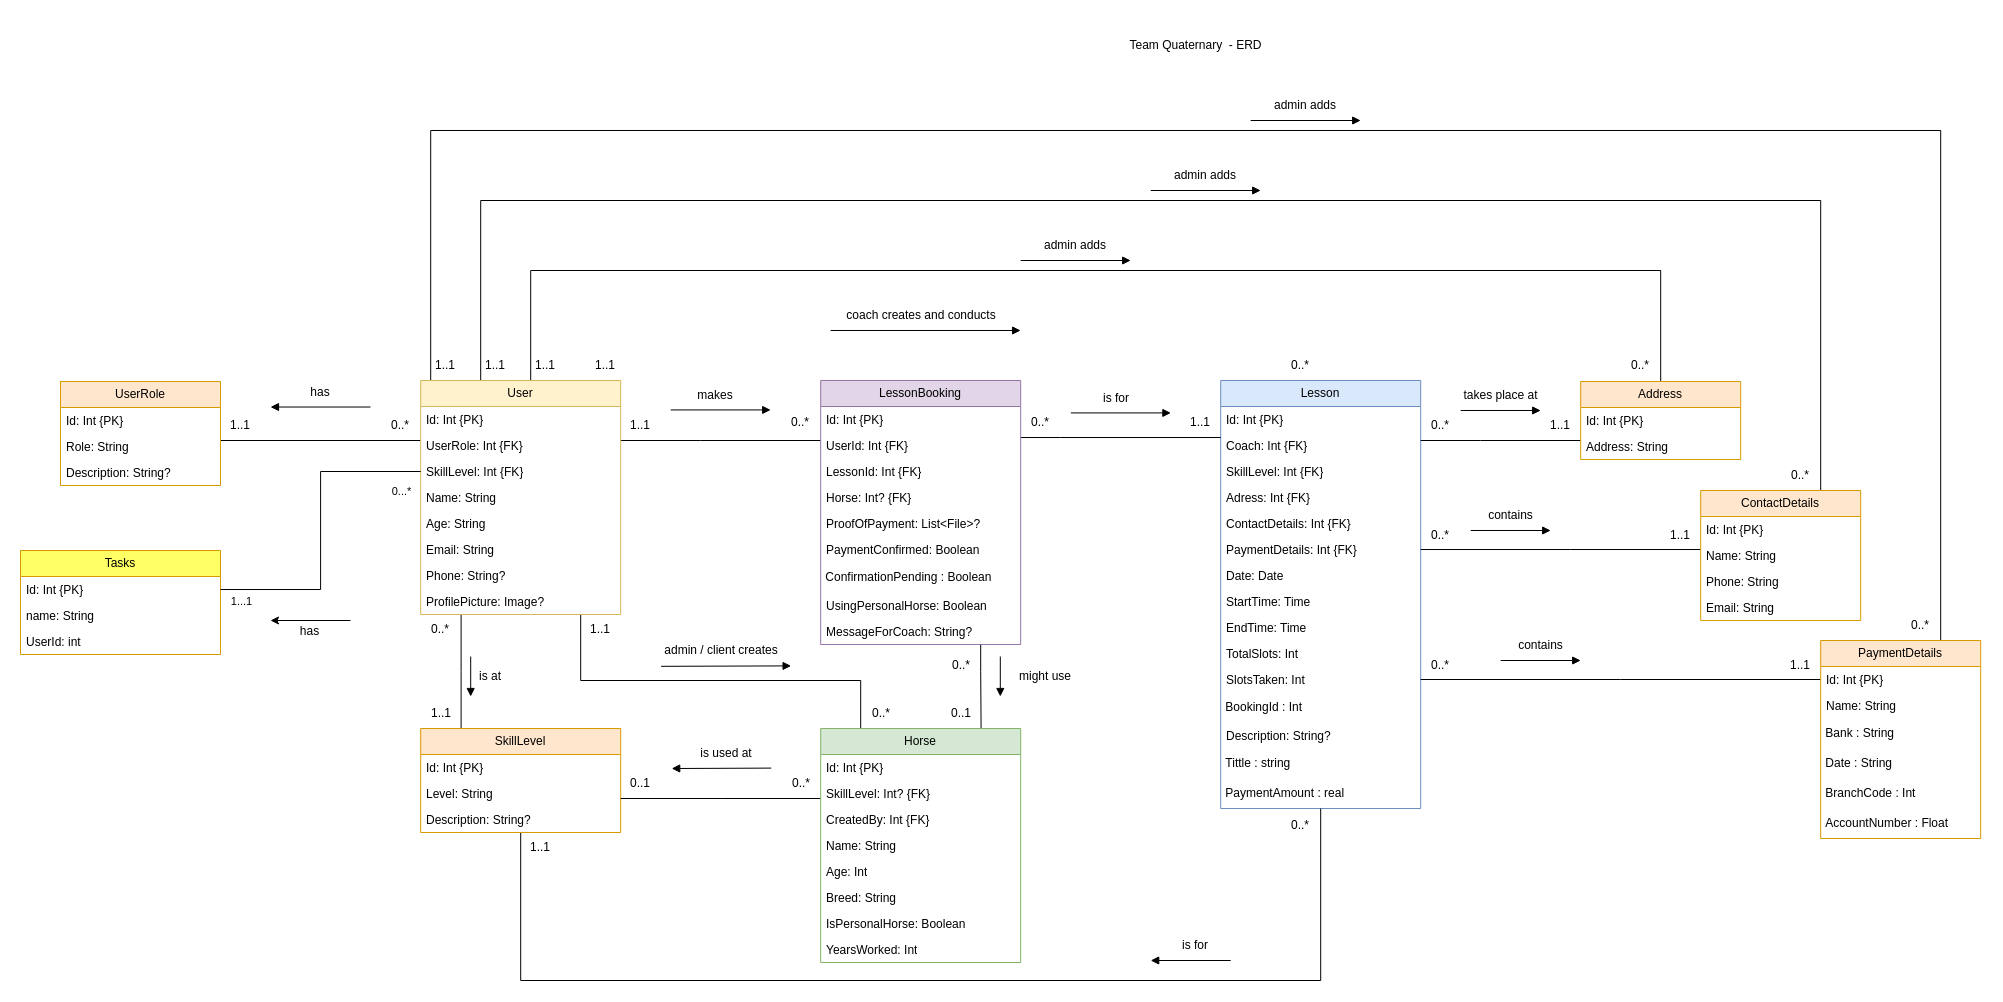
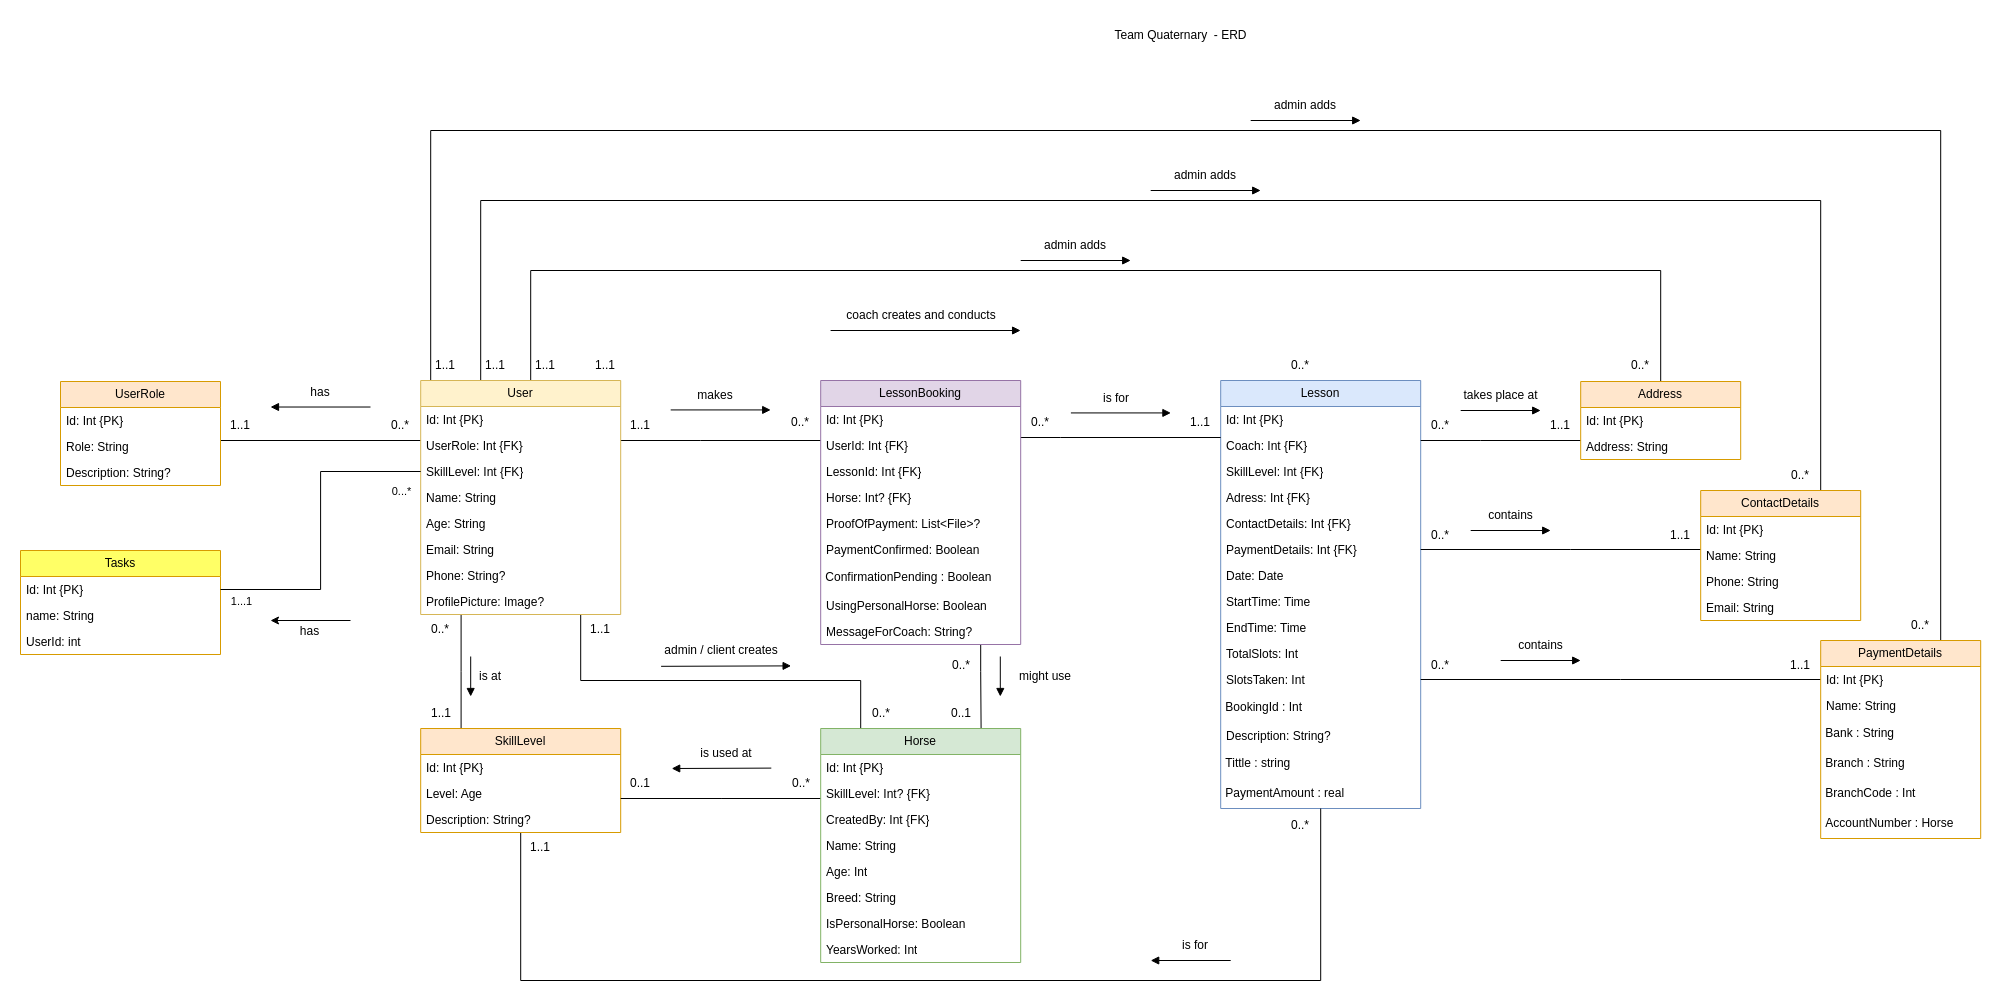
node "Team Quaternary - ERD": moved (1196, 46) -> (1181, 36)
node "Date : String": label "Date : String" -> "Branch : String"
node "Level: String": label "Level: String" -> "Level: Age"
node "AccountNumber : Float": label "AccountNumber : Float" -> "AccountNumber : Horse"
